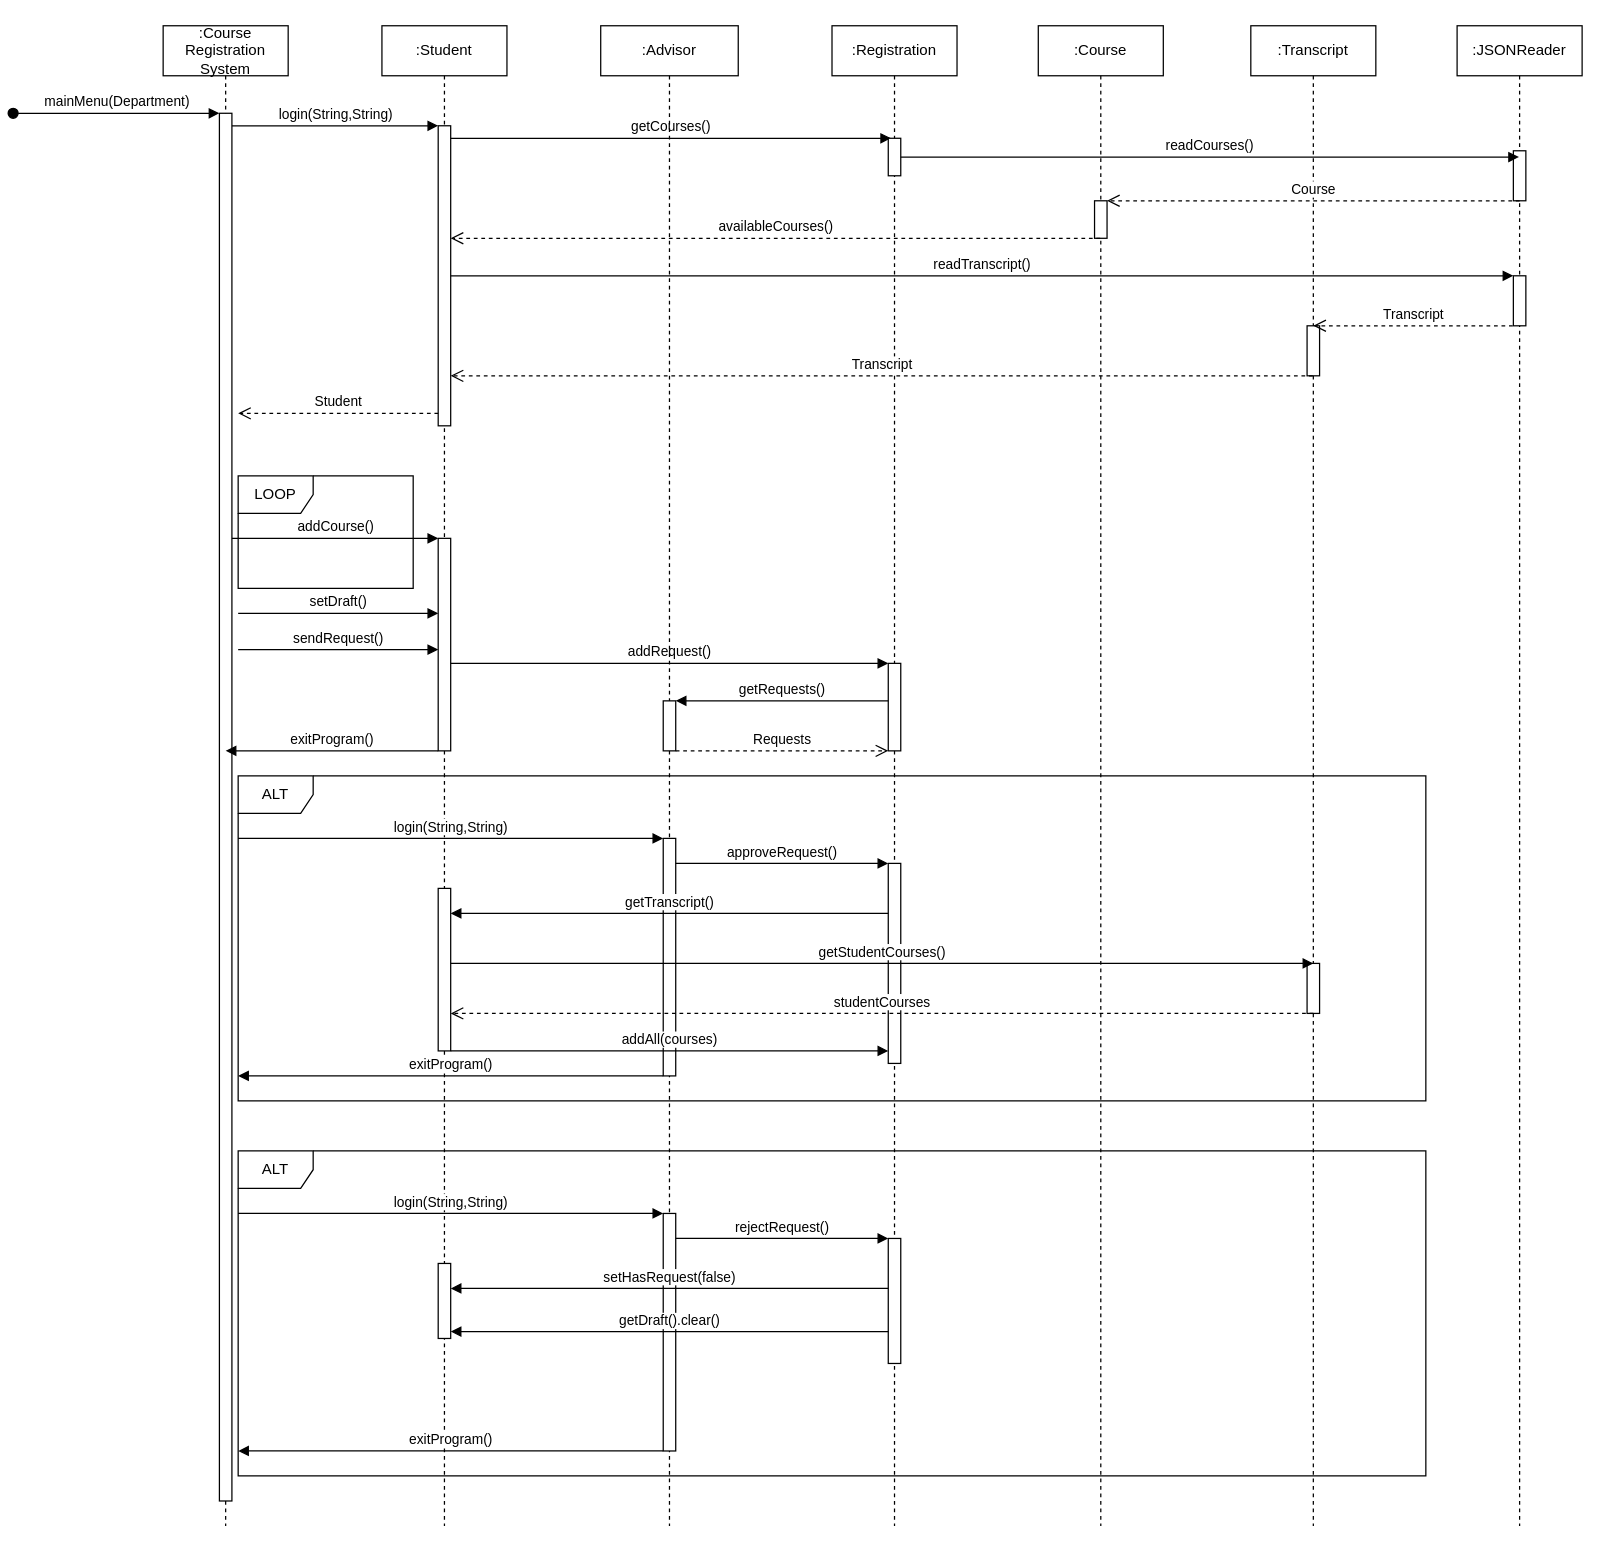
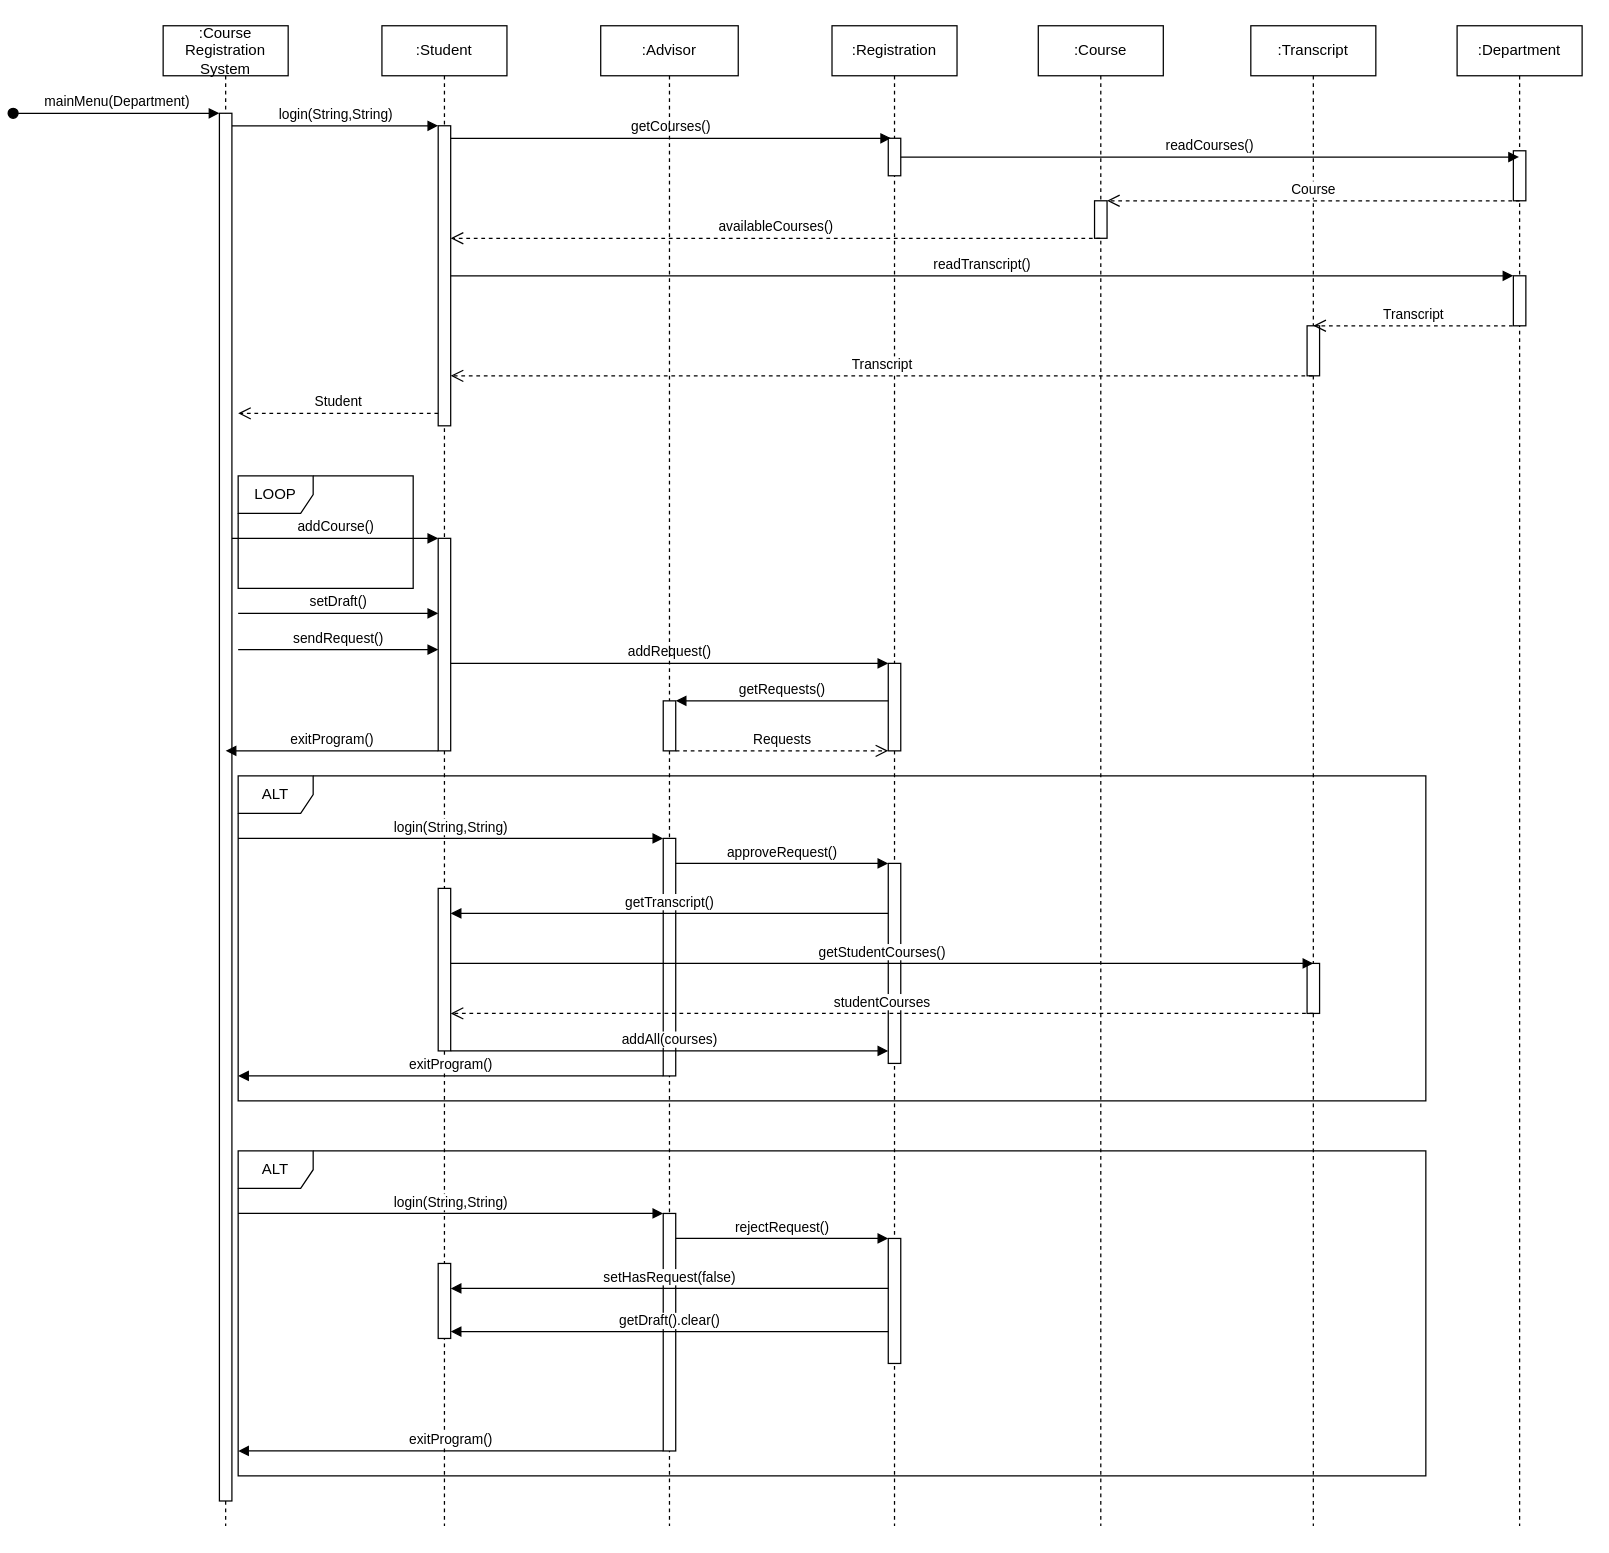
node ":JSONReader": label ":JSONReader" -> ":Department"
